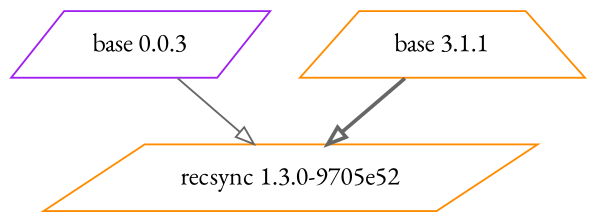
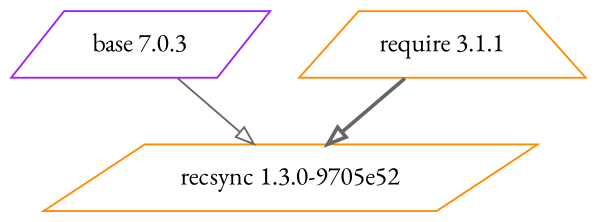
node "base 0.0.3": label "base 0.0.3" -> "base 7.0.3"
node "base 3.1.1": label "base 3.1.1" -> "require 3.1.1"
